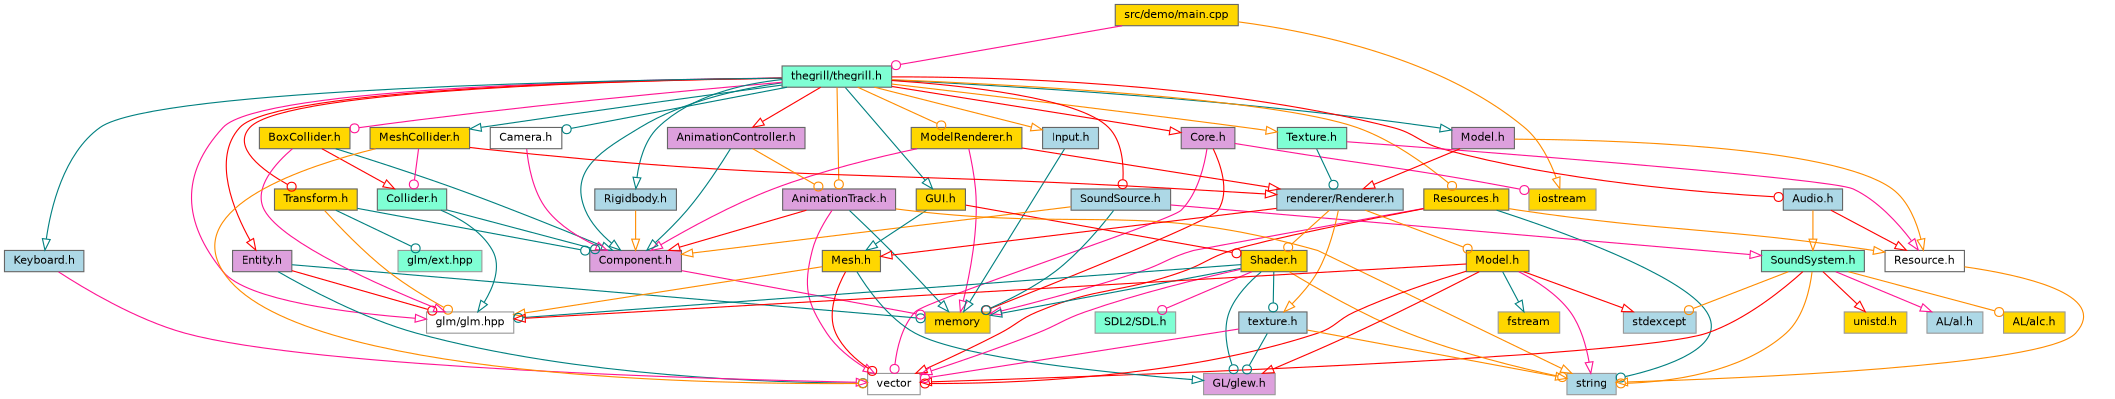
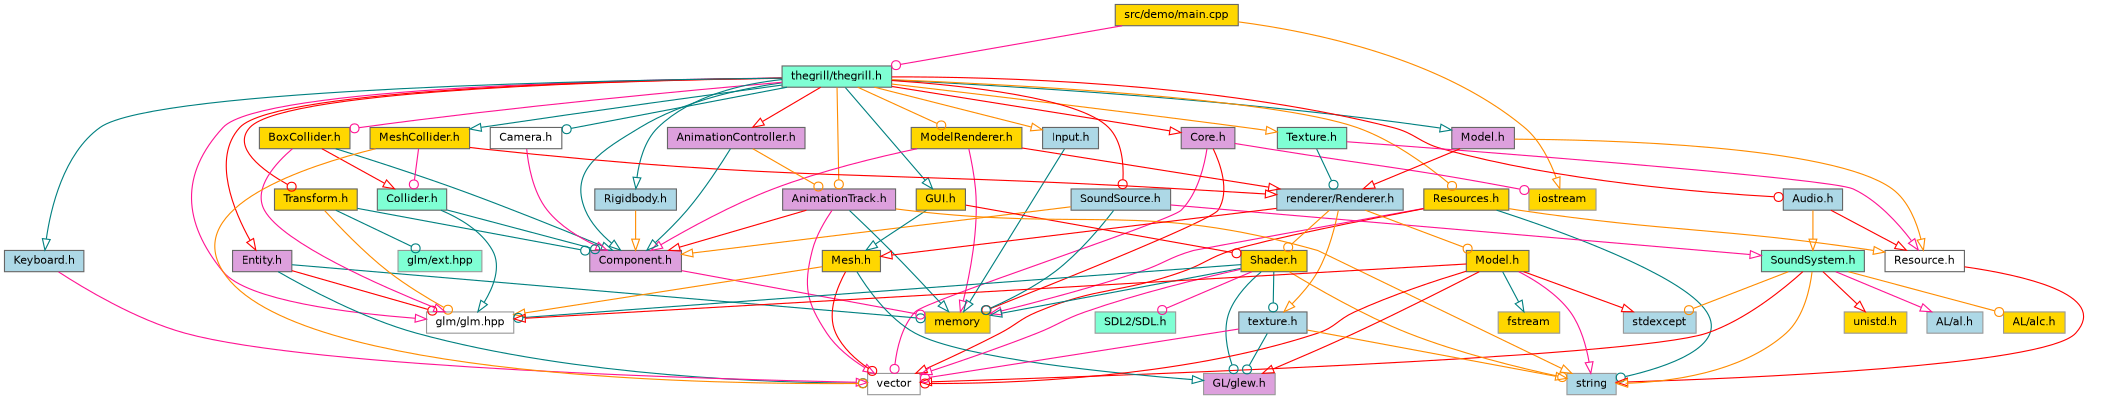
edge "SoundSystem.h" -> "string": arrowhead odot -> onormal
edge "Resource.h" -> "string": color darkorange -> red
